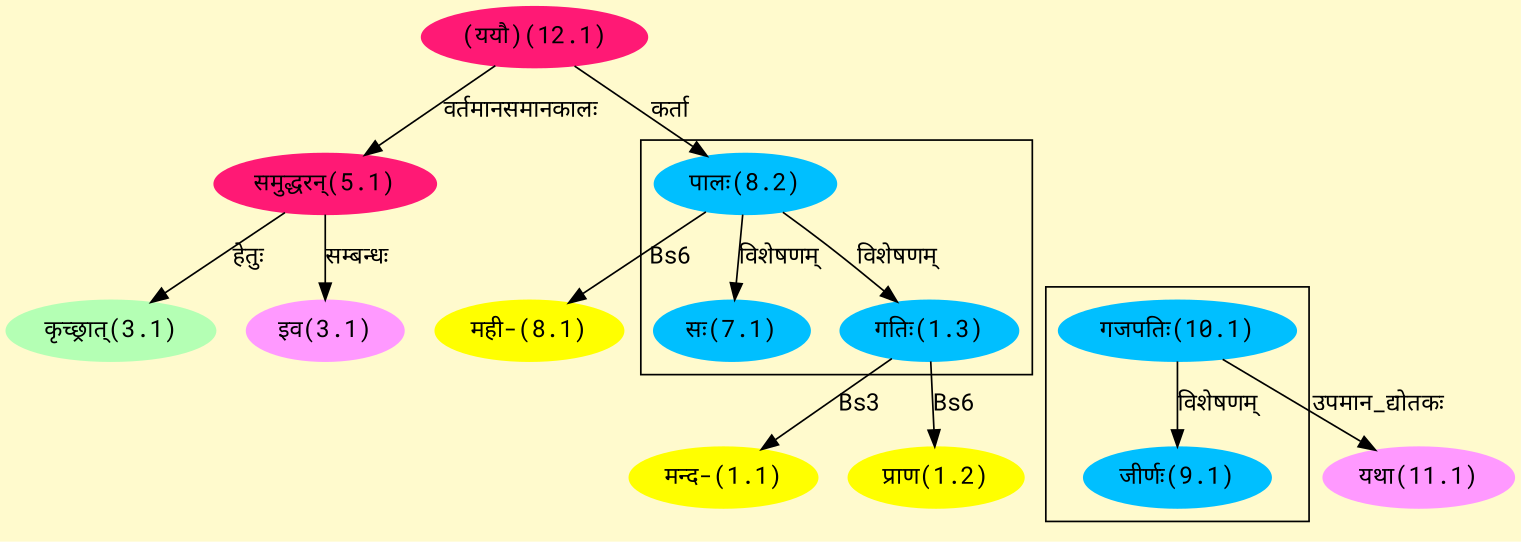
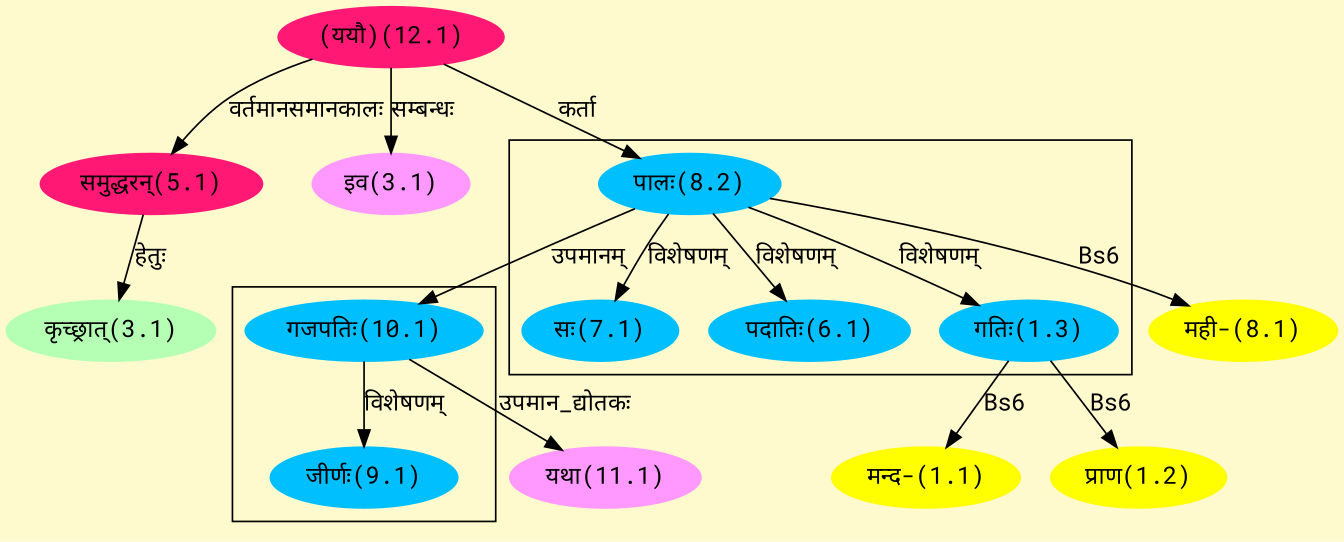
edge "समुद्धरन्(5.1)" -> "इव(3.1)": now "(ययौ)(12.1)" -> "इव(3.1)"
edge "पालः(8.2)" -> "गजपतिः(10.1)": added, label "उपमानम्"
node "पदातिः(6.1)": added
edge "गतिः(1.3)" -> "मन्द-(1.1)": label "Bs3" -> "Bs6"
